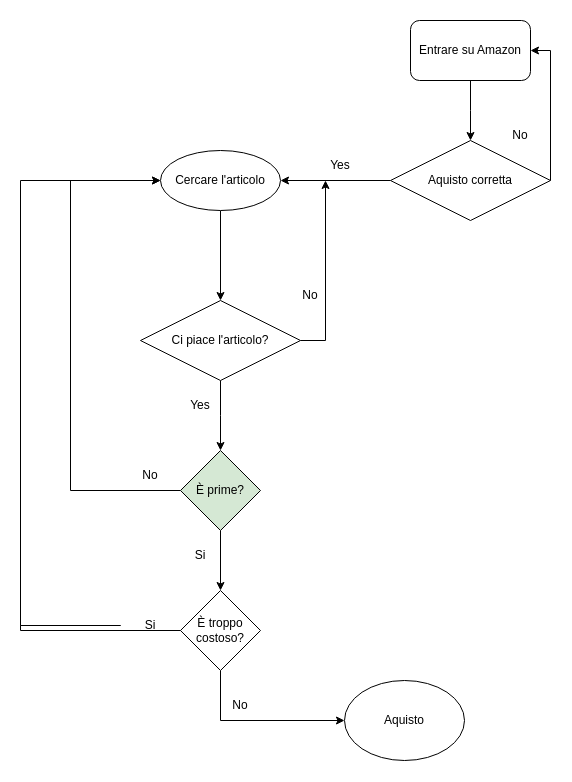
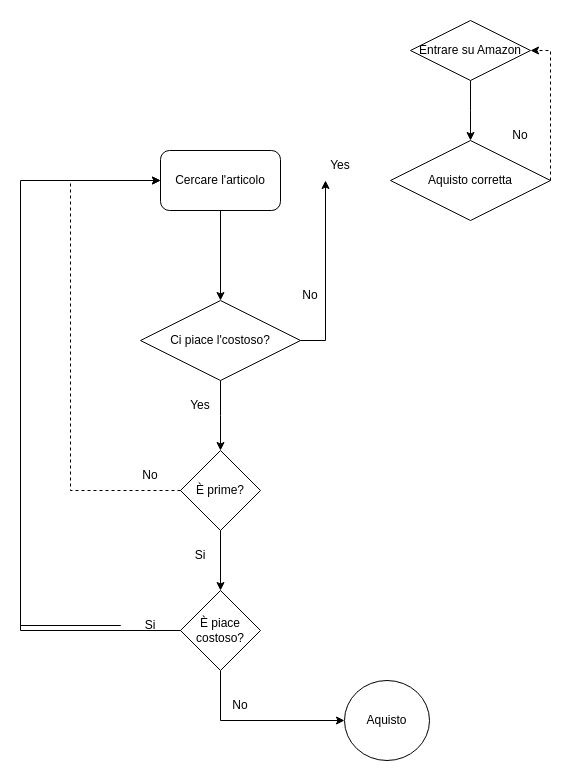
node "Entrare su Amazon": shape rounded rectangle -> diamond
edge "Aquisto corretta" -> "Entrare su Amazon": style solid -> dashed
node "Cercare l'articolo": shape ellipse -> rounded rectangle
edge "Aquisto corretta" -> "Cercare l'articolo": removed
node "Ci piace l'articolo?": label "Ci piace l'articolo?" -> "Ci piace l'costoso?"
edge "È prime?" -> "Cercare l'articolo": style solid -> dashed
node "È prime?": fillcolor #d5e8d4 -> #ffffff
node "È troppo costoso?": label "È troppo costoso?" -> "È piace costoso?"
node "Aquisto": size 120x80 -> 85x80
